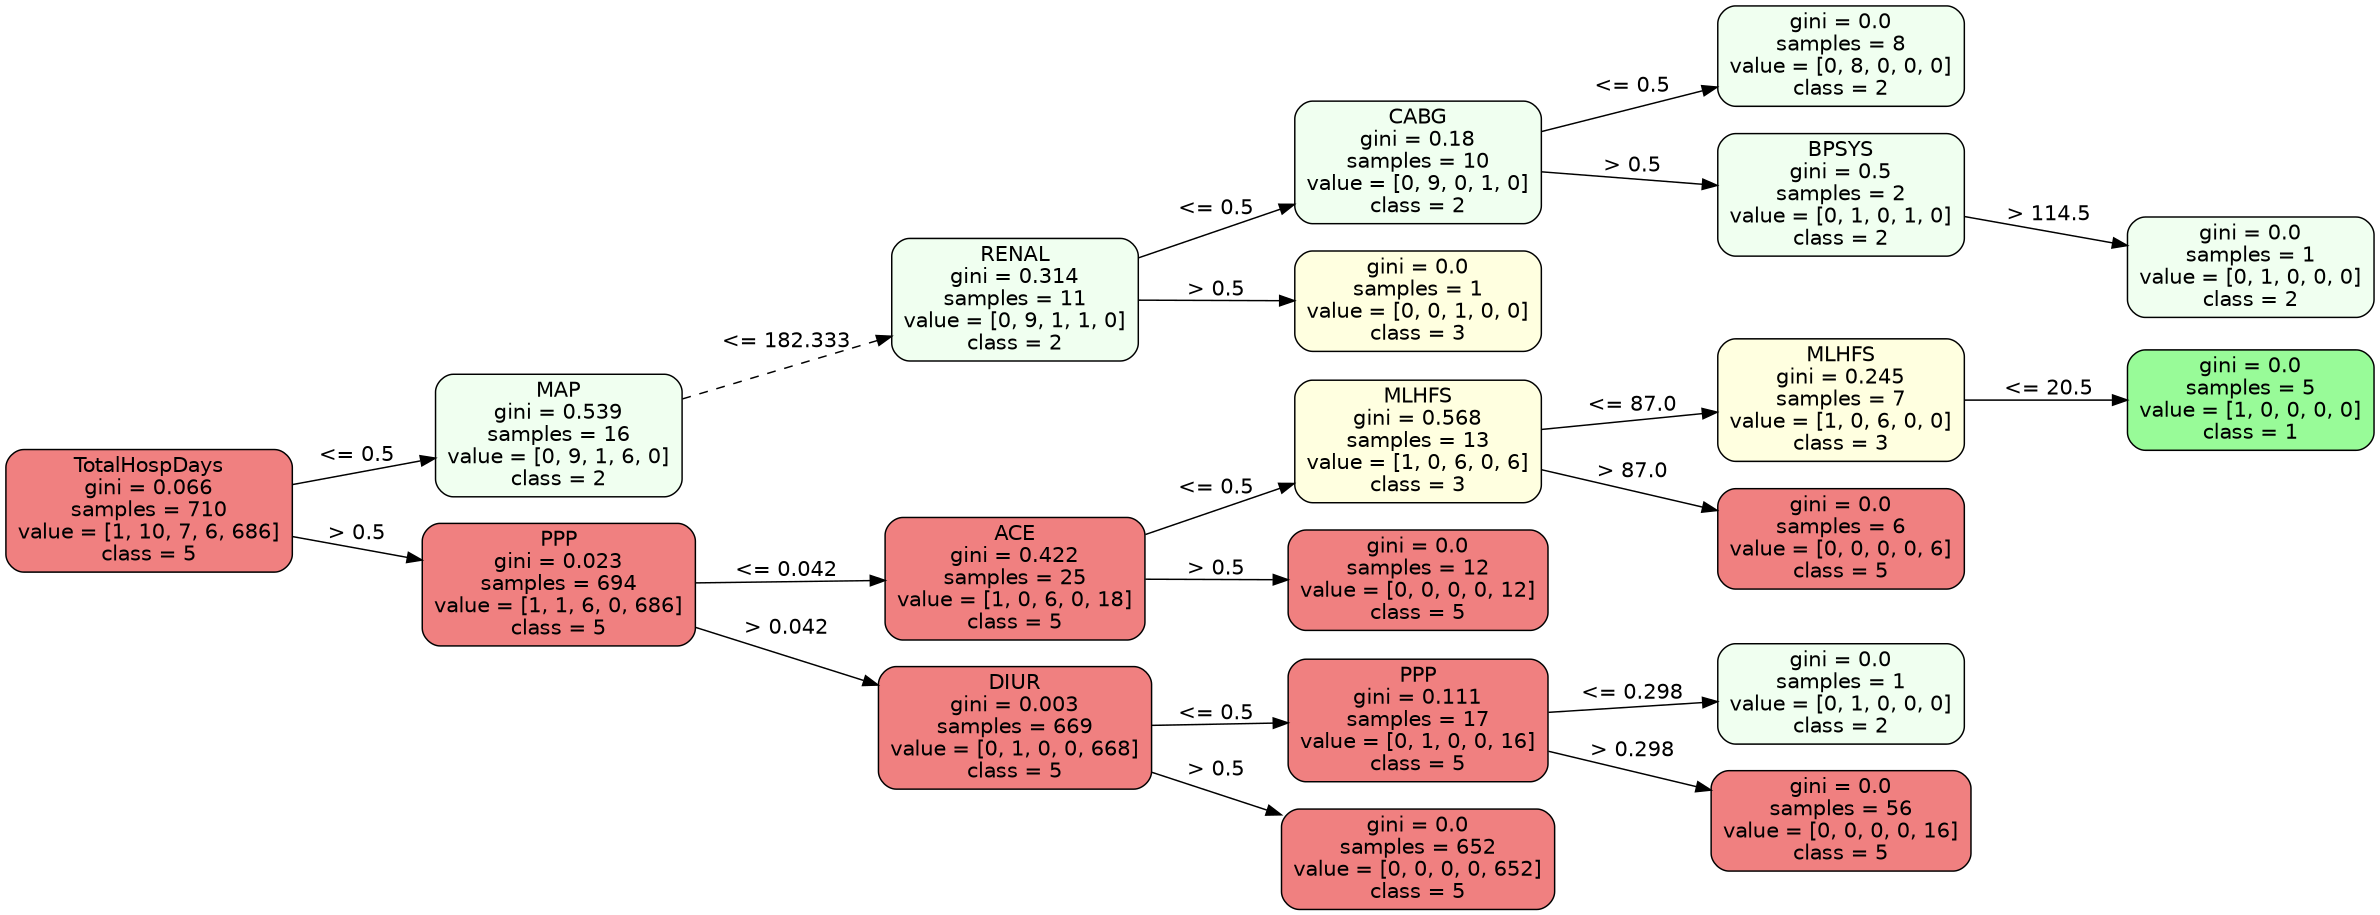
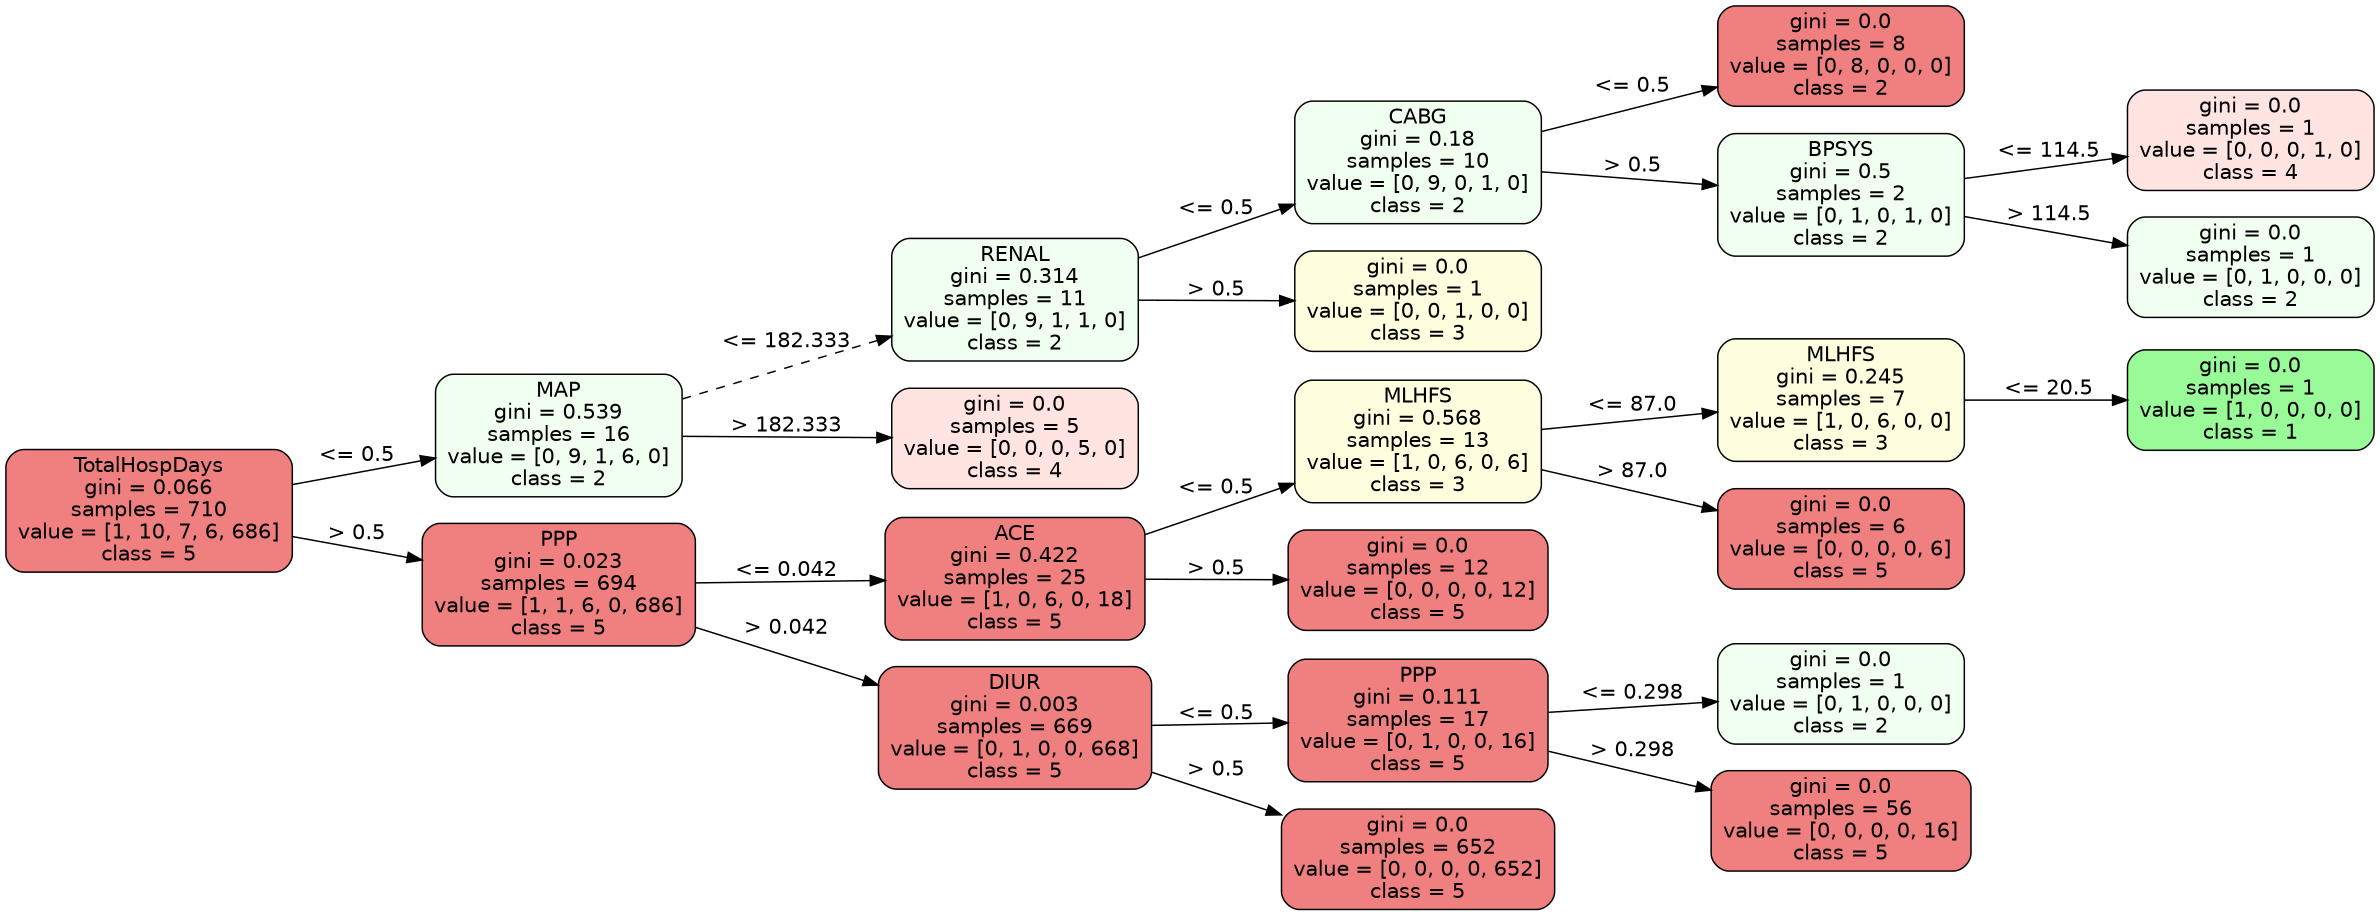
node "gini = 0.0 samples = 8 value = [0, 8, 0, 0, 0] class = 2": fillcolor honeydew -> lightcoral
node "gini = 0.0 samples = 1 value = [0, 0, 0, 1, 0] class = 4": added
node "gini = 0.0 samples = 5 value = [1, 0, 0, 0, 0] class = 1": label "gini = 0.0 samples = 5 value = [1, 0, 0, 0, 0] class = 1" -> "gini = 0.0 samples = 1 value = [1, 0, 0, 0, 0] class = 1"
node "gini = 0.0 samples = 5 value = [0, 0, 0, 5, 0] class = 4": added
